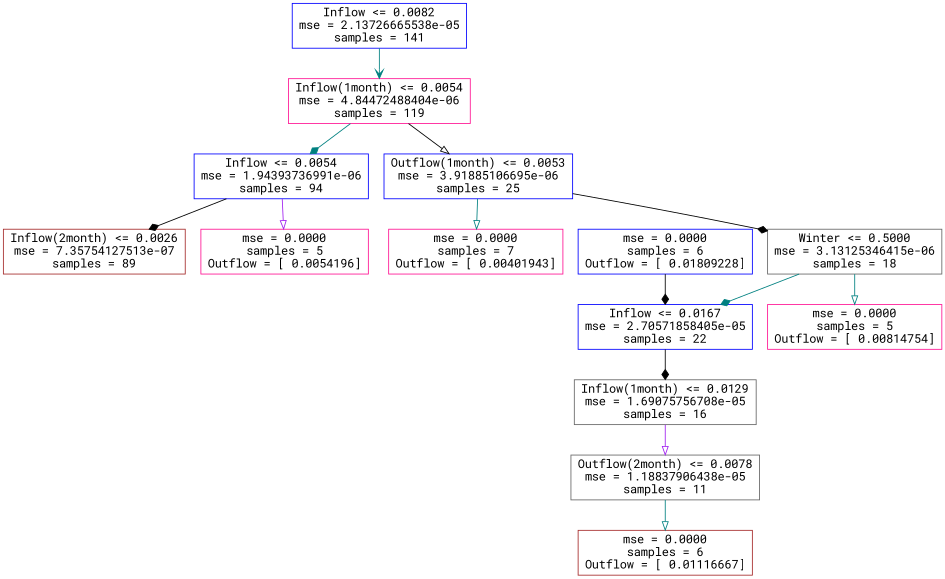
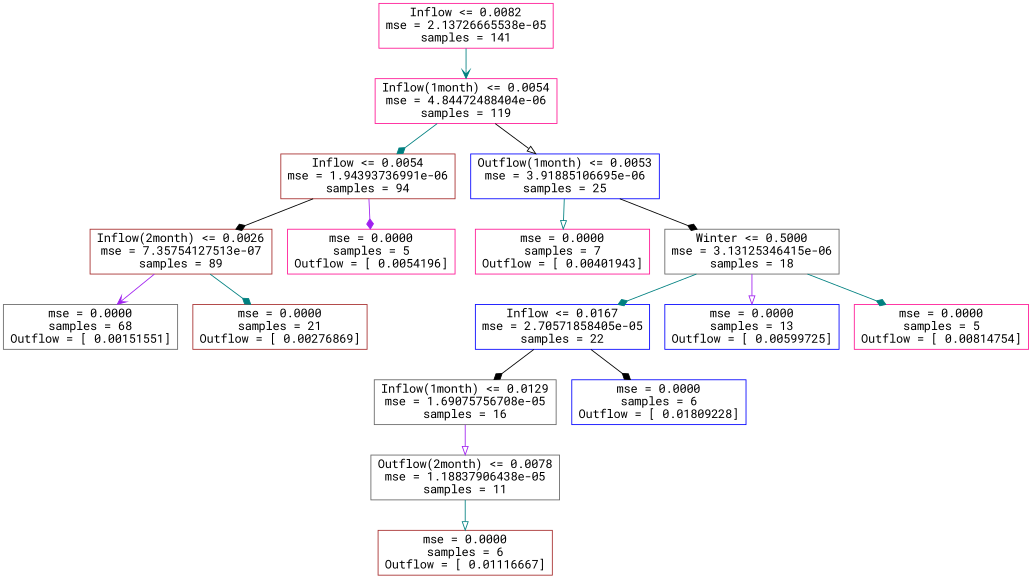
node "Inflow <= 0.0082 mse = 2.13726665538e-05 samples = 141": color blue -> deeppink
node "Inflow <= 0.0054 mse = 1.94393736991e-06 samples = 94": color blue -> brown
edge "Inflow <= 0.0054 mse = 1.94393736991e-06 samples = 94" -> "mse = 0.0000 samples = 5 Outflow = [ 0.0054196]": arrowhead onormal -> diamond
edge "mse = 0.0000 samples = 6 Outflow = [ 0.01809228]" -> "Inflow <= 0.0167 mse = 2.70571858405e-05 samples = 22": reversed
edge "Winter <= 0.5000 mse = 3.13125346415e-06 samples = 18" -> "mse = 0.0000 samples = 5 Outflow = [ 0.00814754]": arrowhead onormal -> diamond
node "mse = 0.0000 samples = 68 Outflow = [ 0.00151551]": added
node "mse = 0.0000 samples = 21 Outflow = [ 0.00276869]": added
node "mse = 0.0000 samples = 13 Outflow = [ 0.00599725]": added
